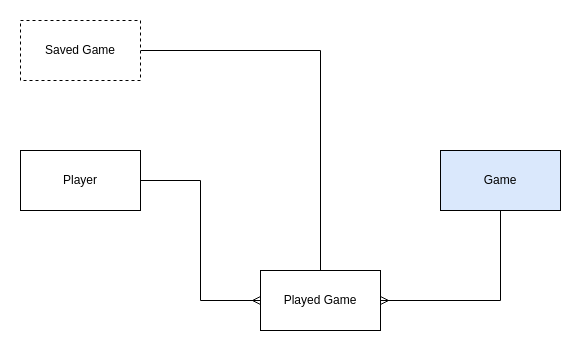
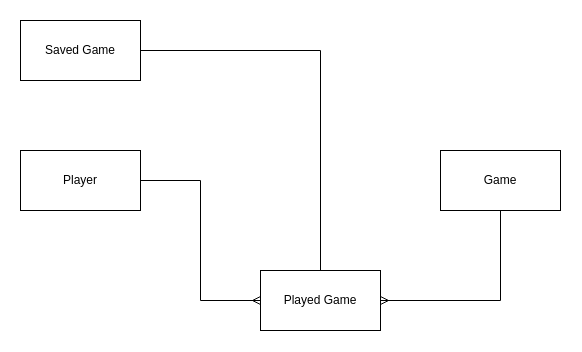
node "Saved Game": style dashed -> solid
node "Game": fillcolor #dae8fc -> #ffffff
